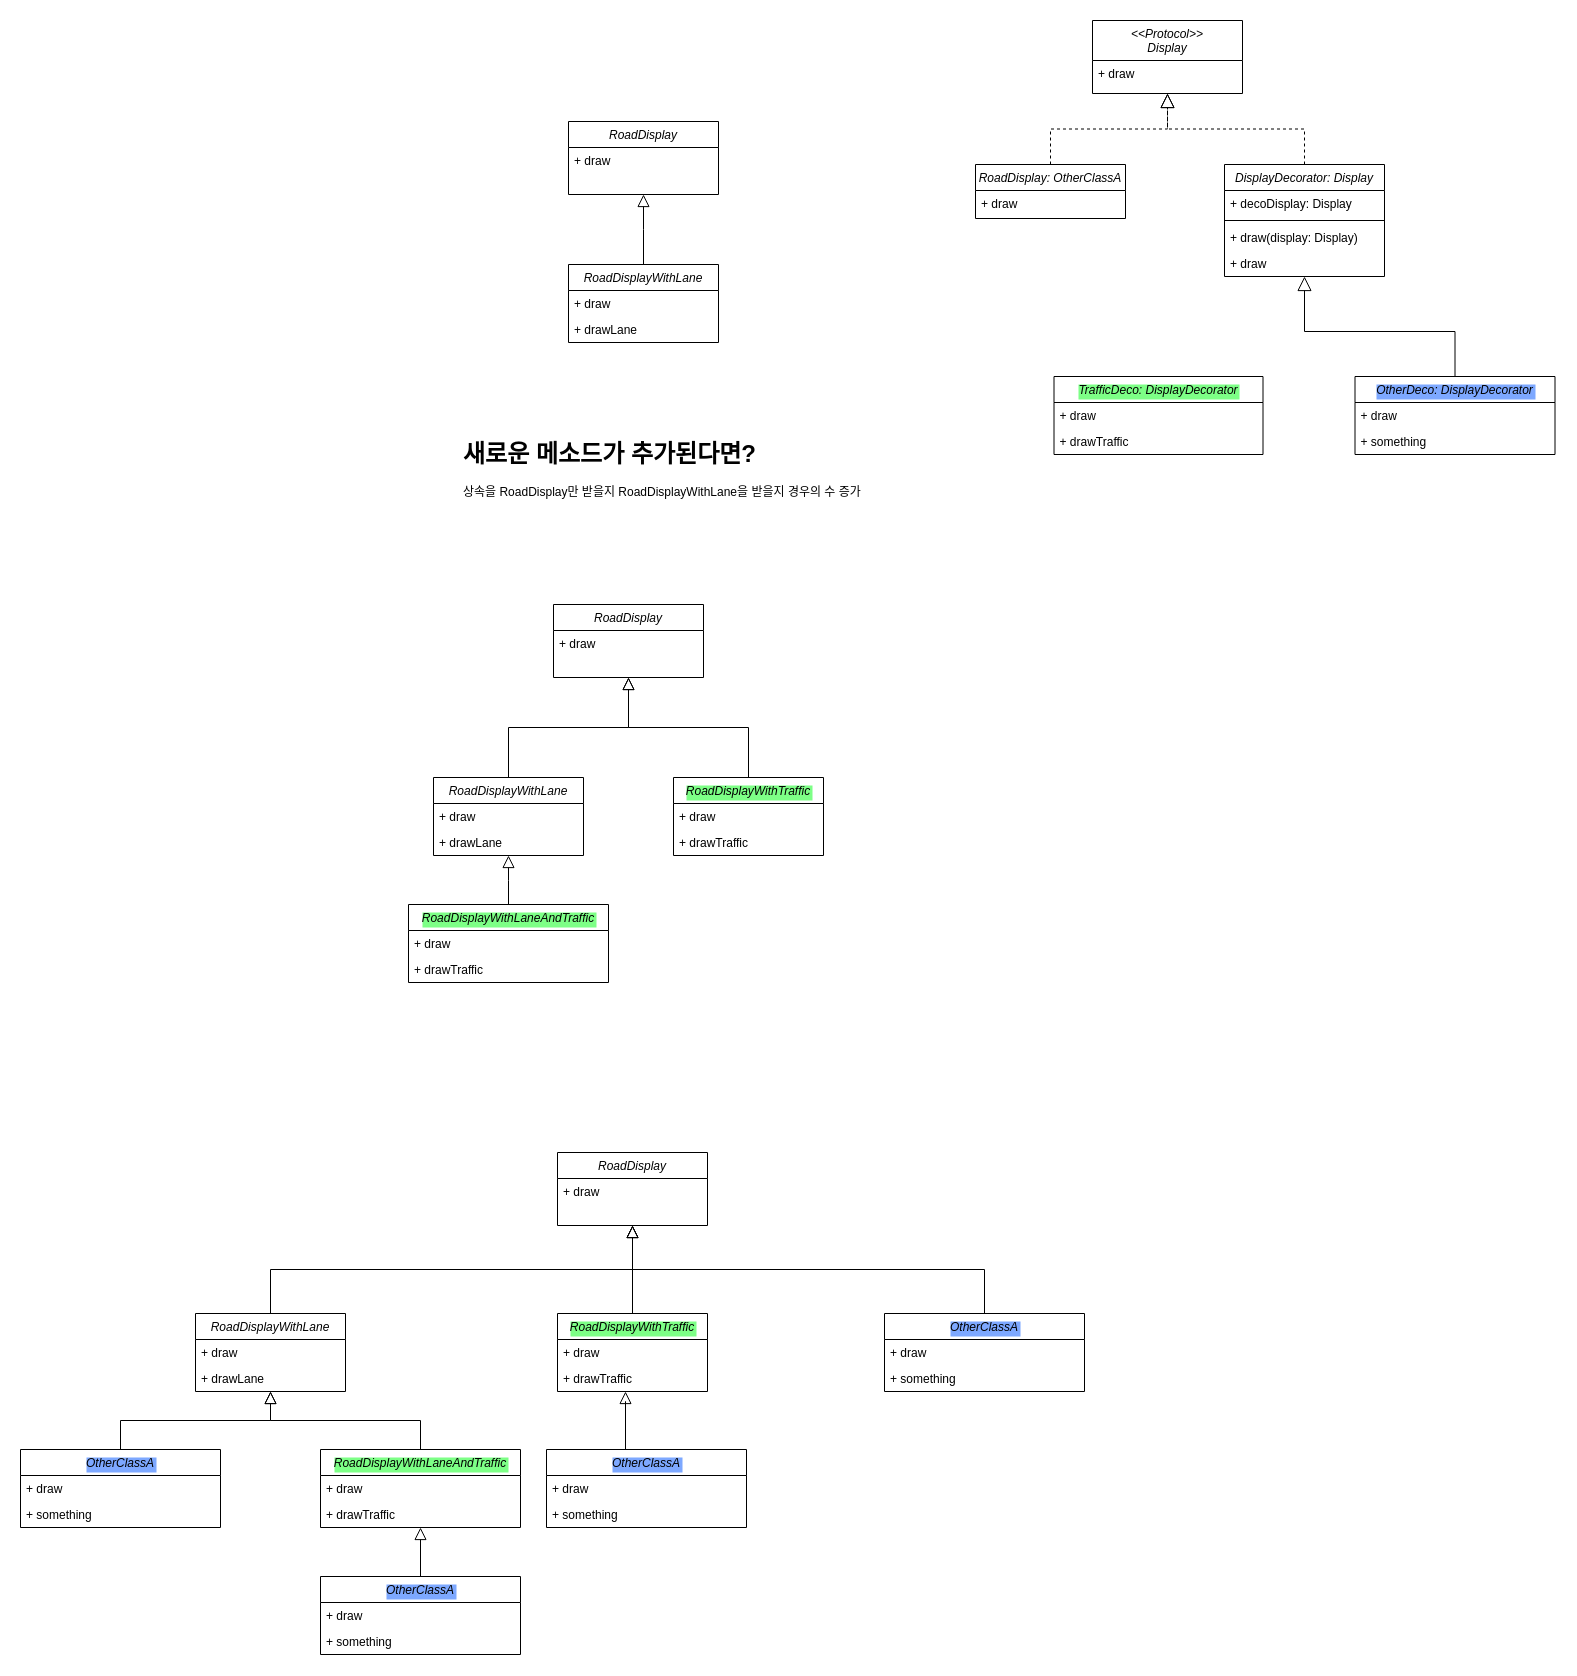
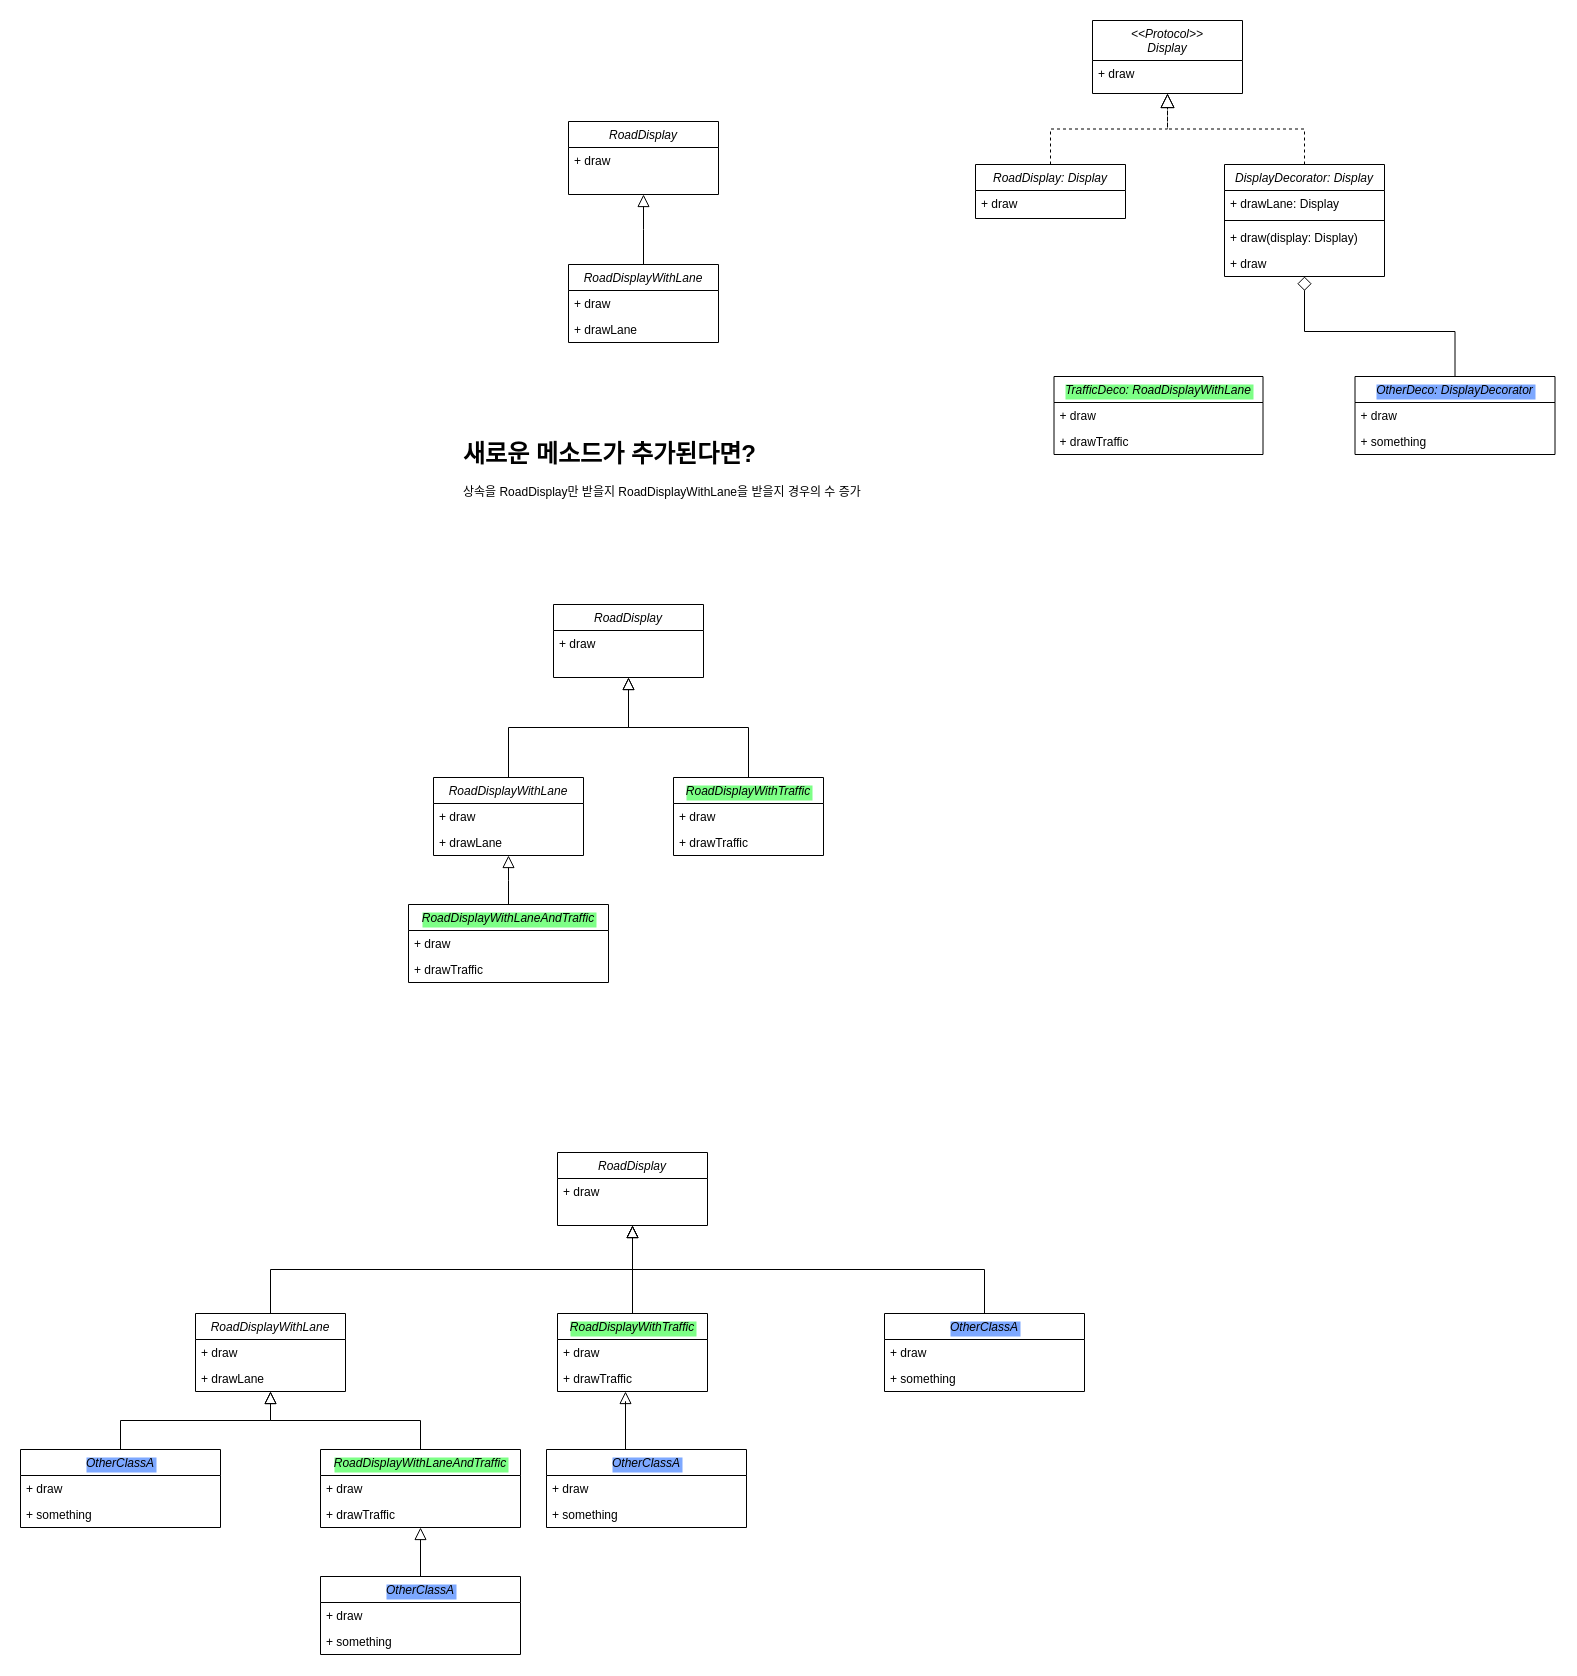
node "RoadDisplay: OtherClassA": label "RoadDisplay: OtherClassA" -> "RoadDisplay: Display"
node "+ decoDisplay: Display": label "+ decoDisplay: Display" -> "+ drawLane: Display"
edge "OtherDeco: DisplayDecorator" -> "DisplayDecorator: Display": arrowhead block -> diamond
node "TrafficDeco: DisplayDecorator": label "TrafficDeco: DisplayDecorator" -> "TrafficDeco: RoadDisplayWithLane"
